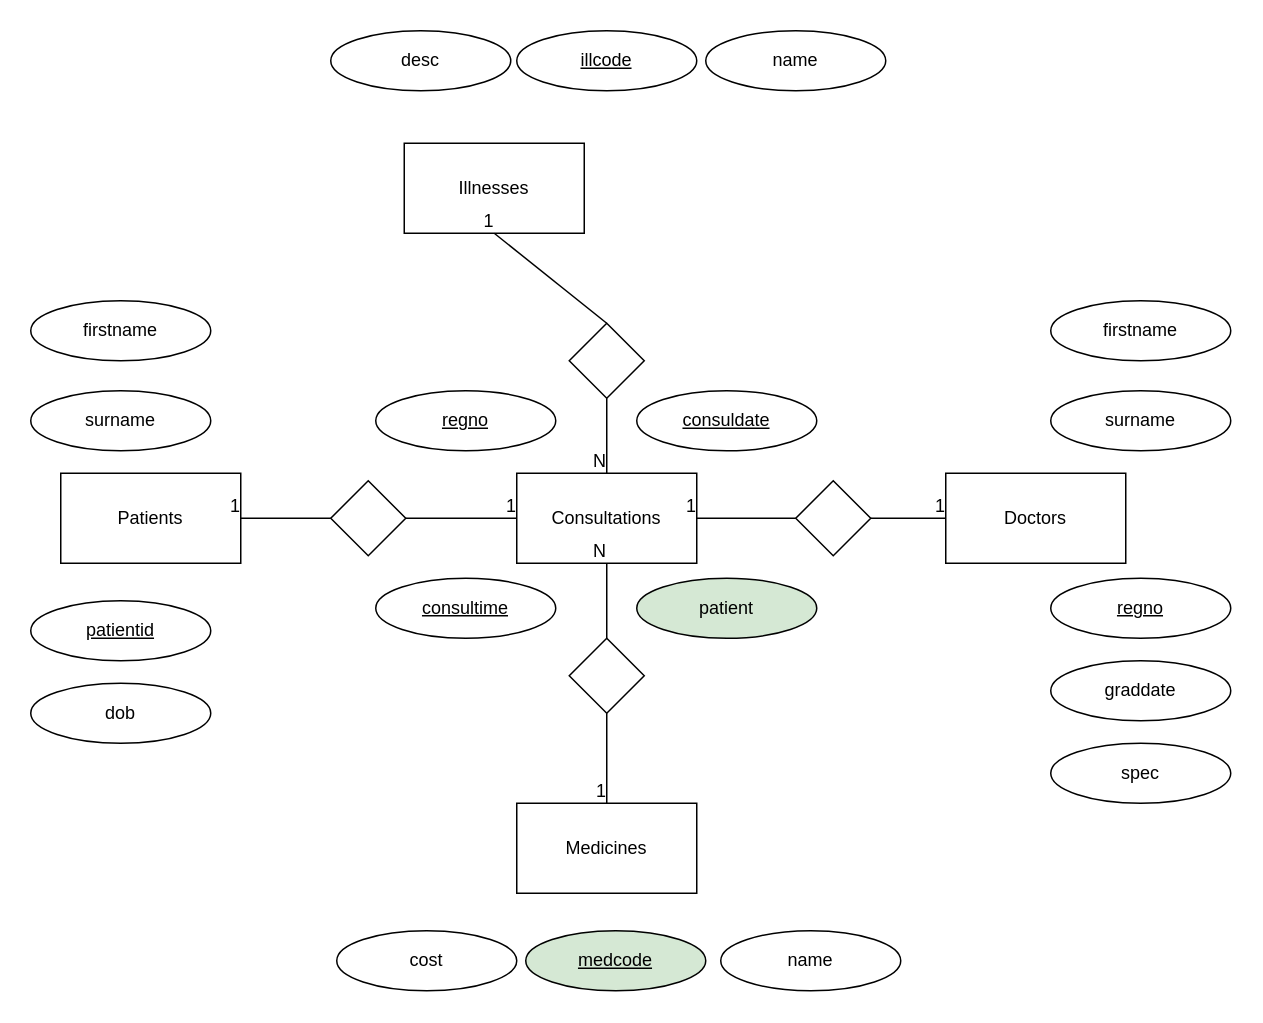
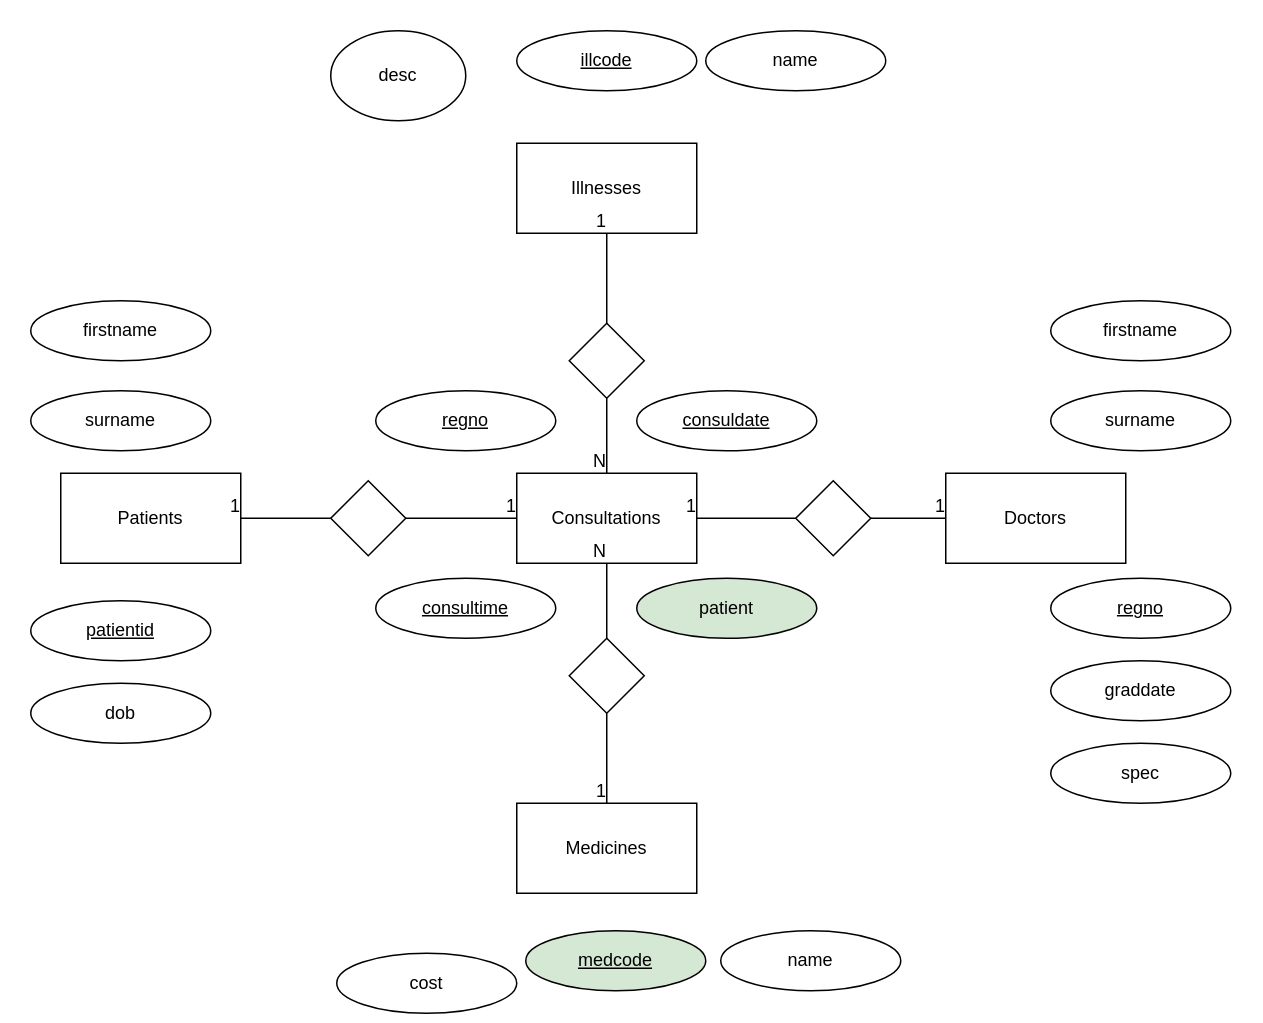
node "desc": size 180x60 -> 135x90
node "Illnesses": moved (494, 188) -> (607, 188)
node "cost": moved (427, 961) -> (427, 983)
